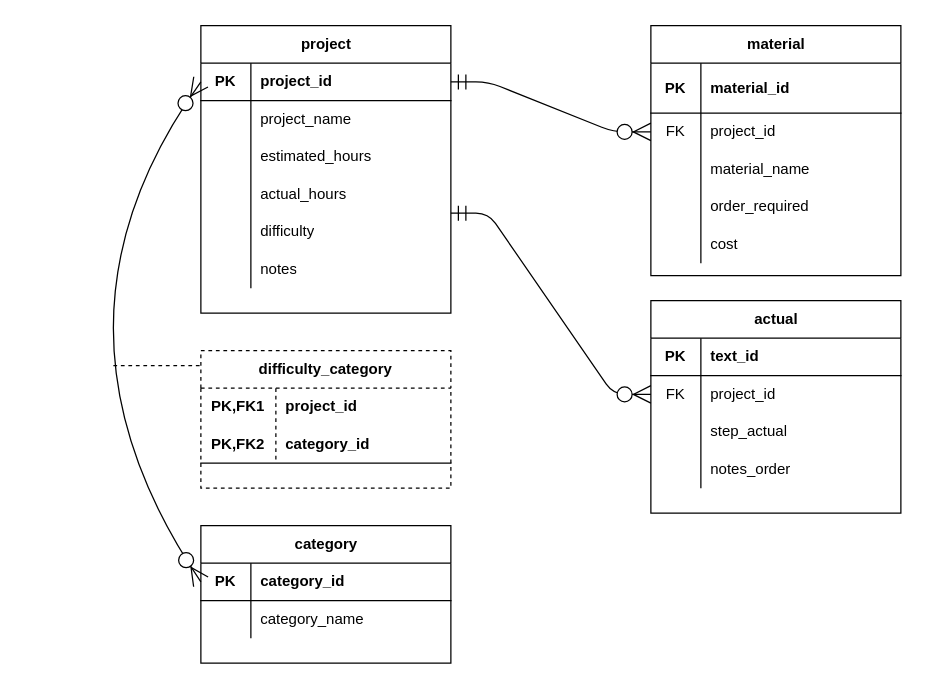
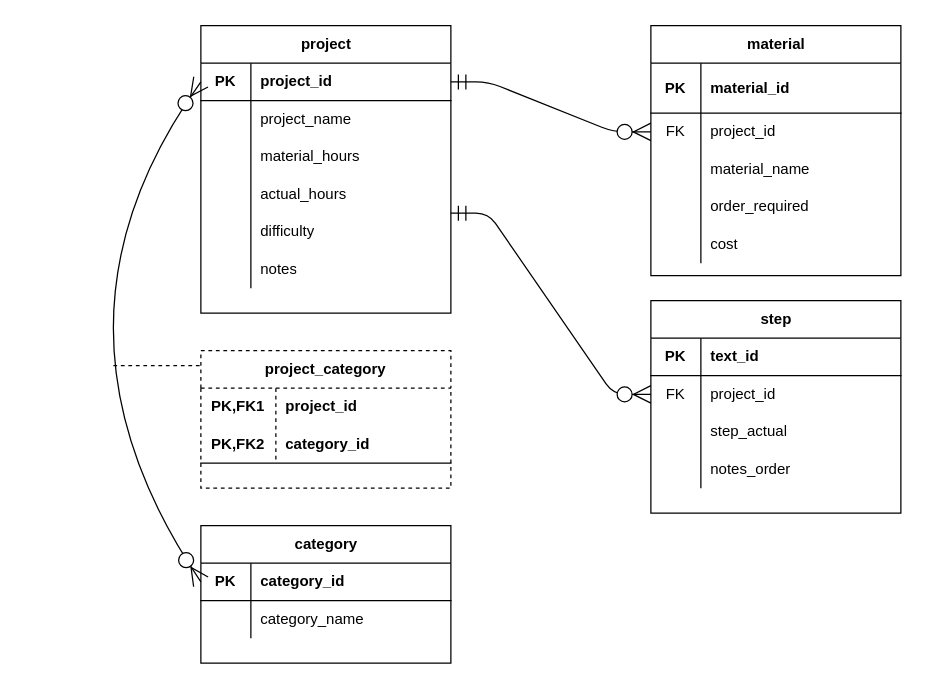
node "estimated_hours": label "estimated_hours" -> "material_hours"
node "actual": label "actual" -> "step"
node "difficulty_category": label "difficulty_category" -> "project_category"
